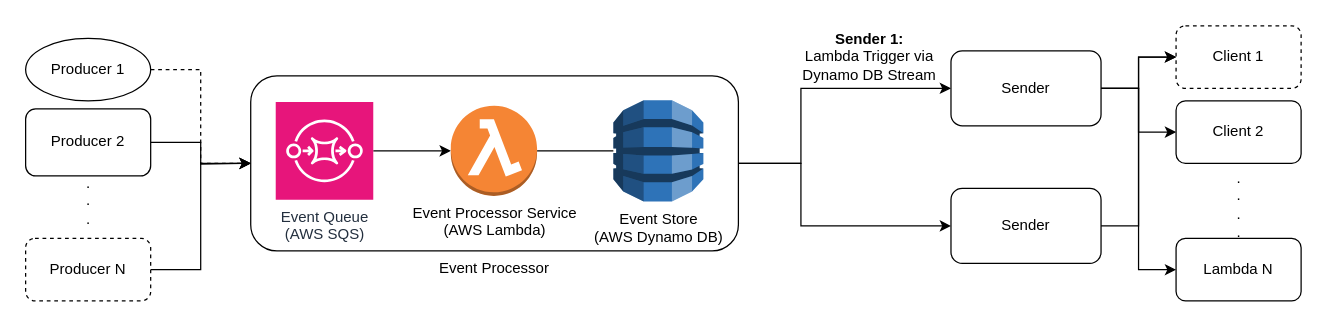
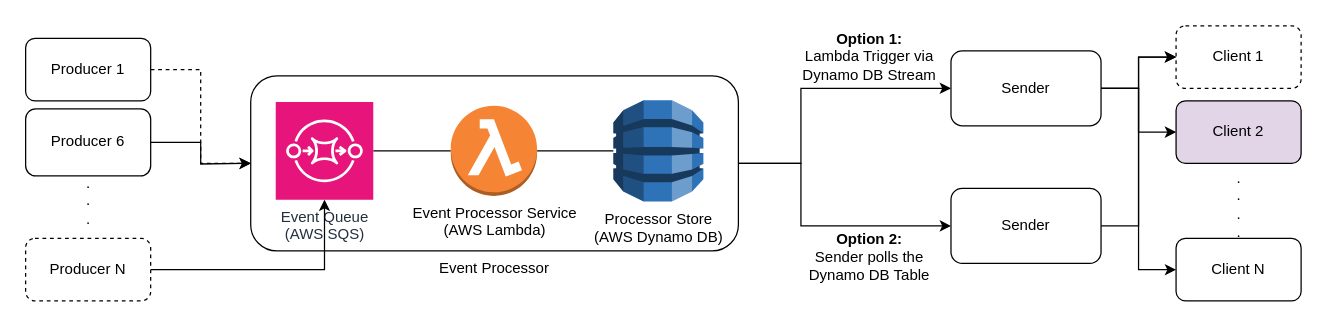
node "Sender 1: Lambda Trigger via Dynamo DB Stream": label "Sender 1: Lambda Trigger via Dynamo DB Stream" -> "Option 1: Lambda Trigger via Dynamo DB Stream"
node "Producer 1": shape ellipse -> rounded rectangle
node "Client 2": fillcolor #ffffff -> #e1d5e7
node "Producer 2": label "Producer 2" -> "Producer 6"
edge "Event Queue (AWS SQS)" -> "Event Processor Service (AWS Lambda)": arrowhead classic -> none
edge "Producer N" -> "Event Processor": now "Producer N" -> "Event Queue (AWS SQS)"
node "Event Store (AWS Dynamo DB)": label "Event Store (AWS Dynamo DB)" -> "Processor Store (AWS Dynamo DB)"
node "Option 2: Sender polls the Dynamo DB Table": added
node "Lambda N": label "Lambda N" -> "Client N"
